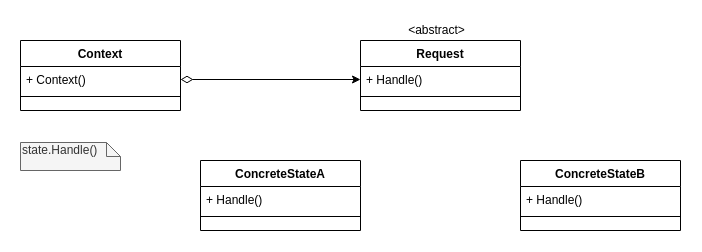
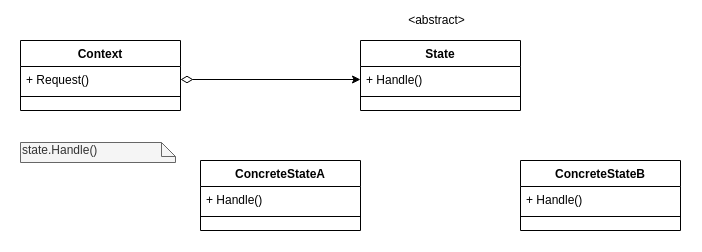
node "<abstract>": moved (437, 31) -> (437, 21)
node "Request": label "Request" -> "State"
node "+ Context()": label "+ Context()" -> "+ Request()"
node "state.Handle()": size 100x28 -> 155x20
